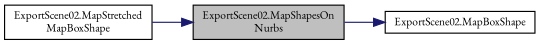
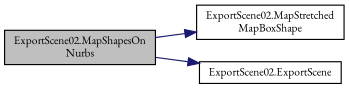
edge "ExportScene02.MapStretched MapBoxShape" -> "ExportScene02.MapShapesOn Nurbs": reversed
node "ExportScene02.MapBoxShape": label "ExportScene02.MapBoxShape" -> "ExportScene02.ExportScene"
